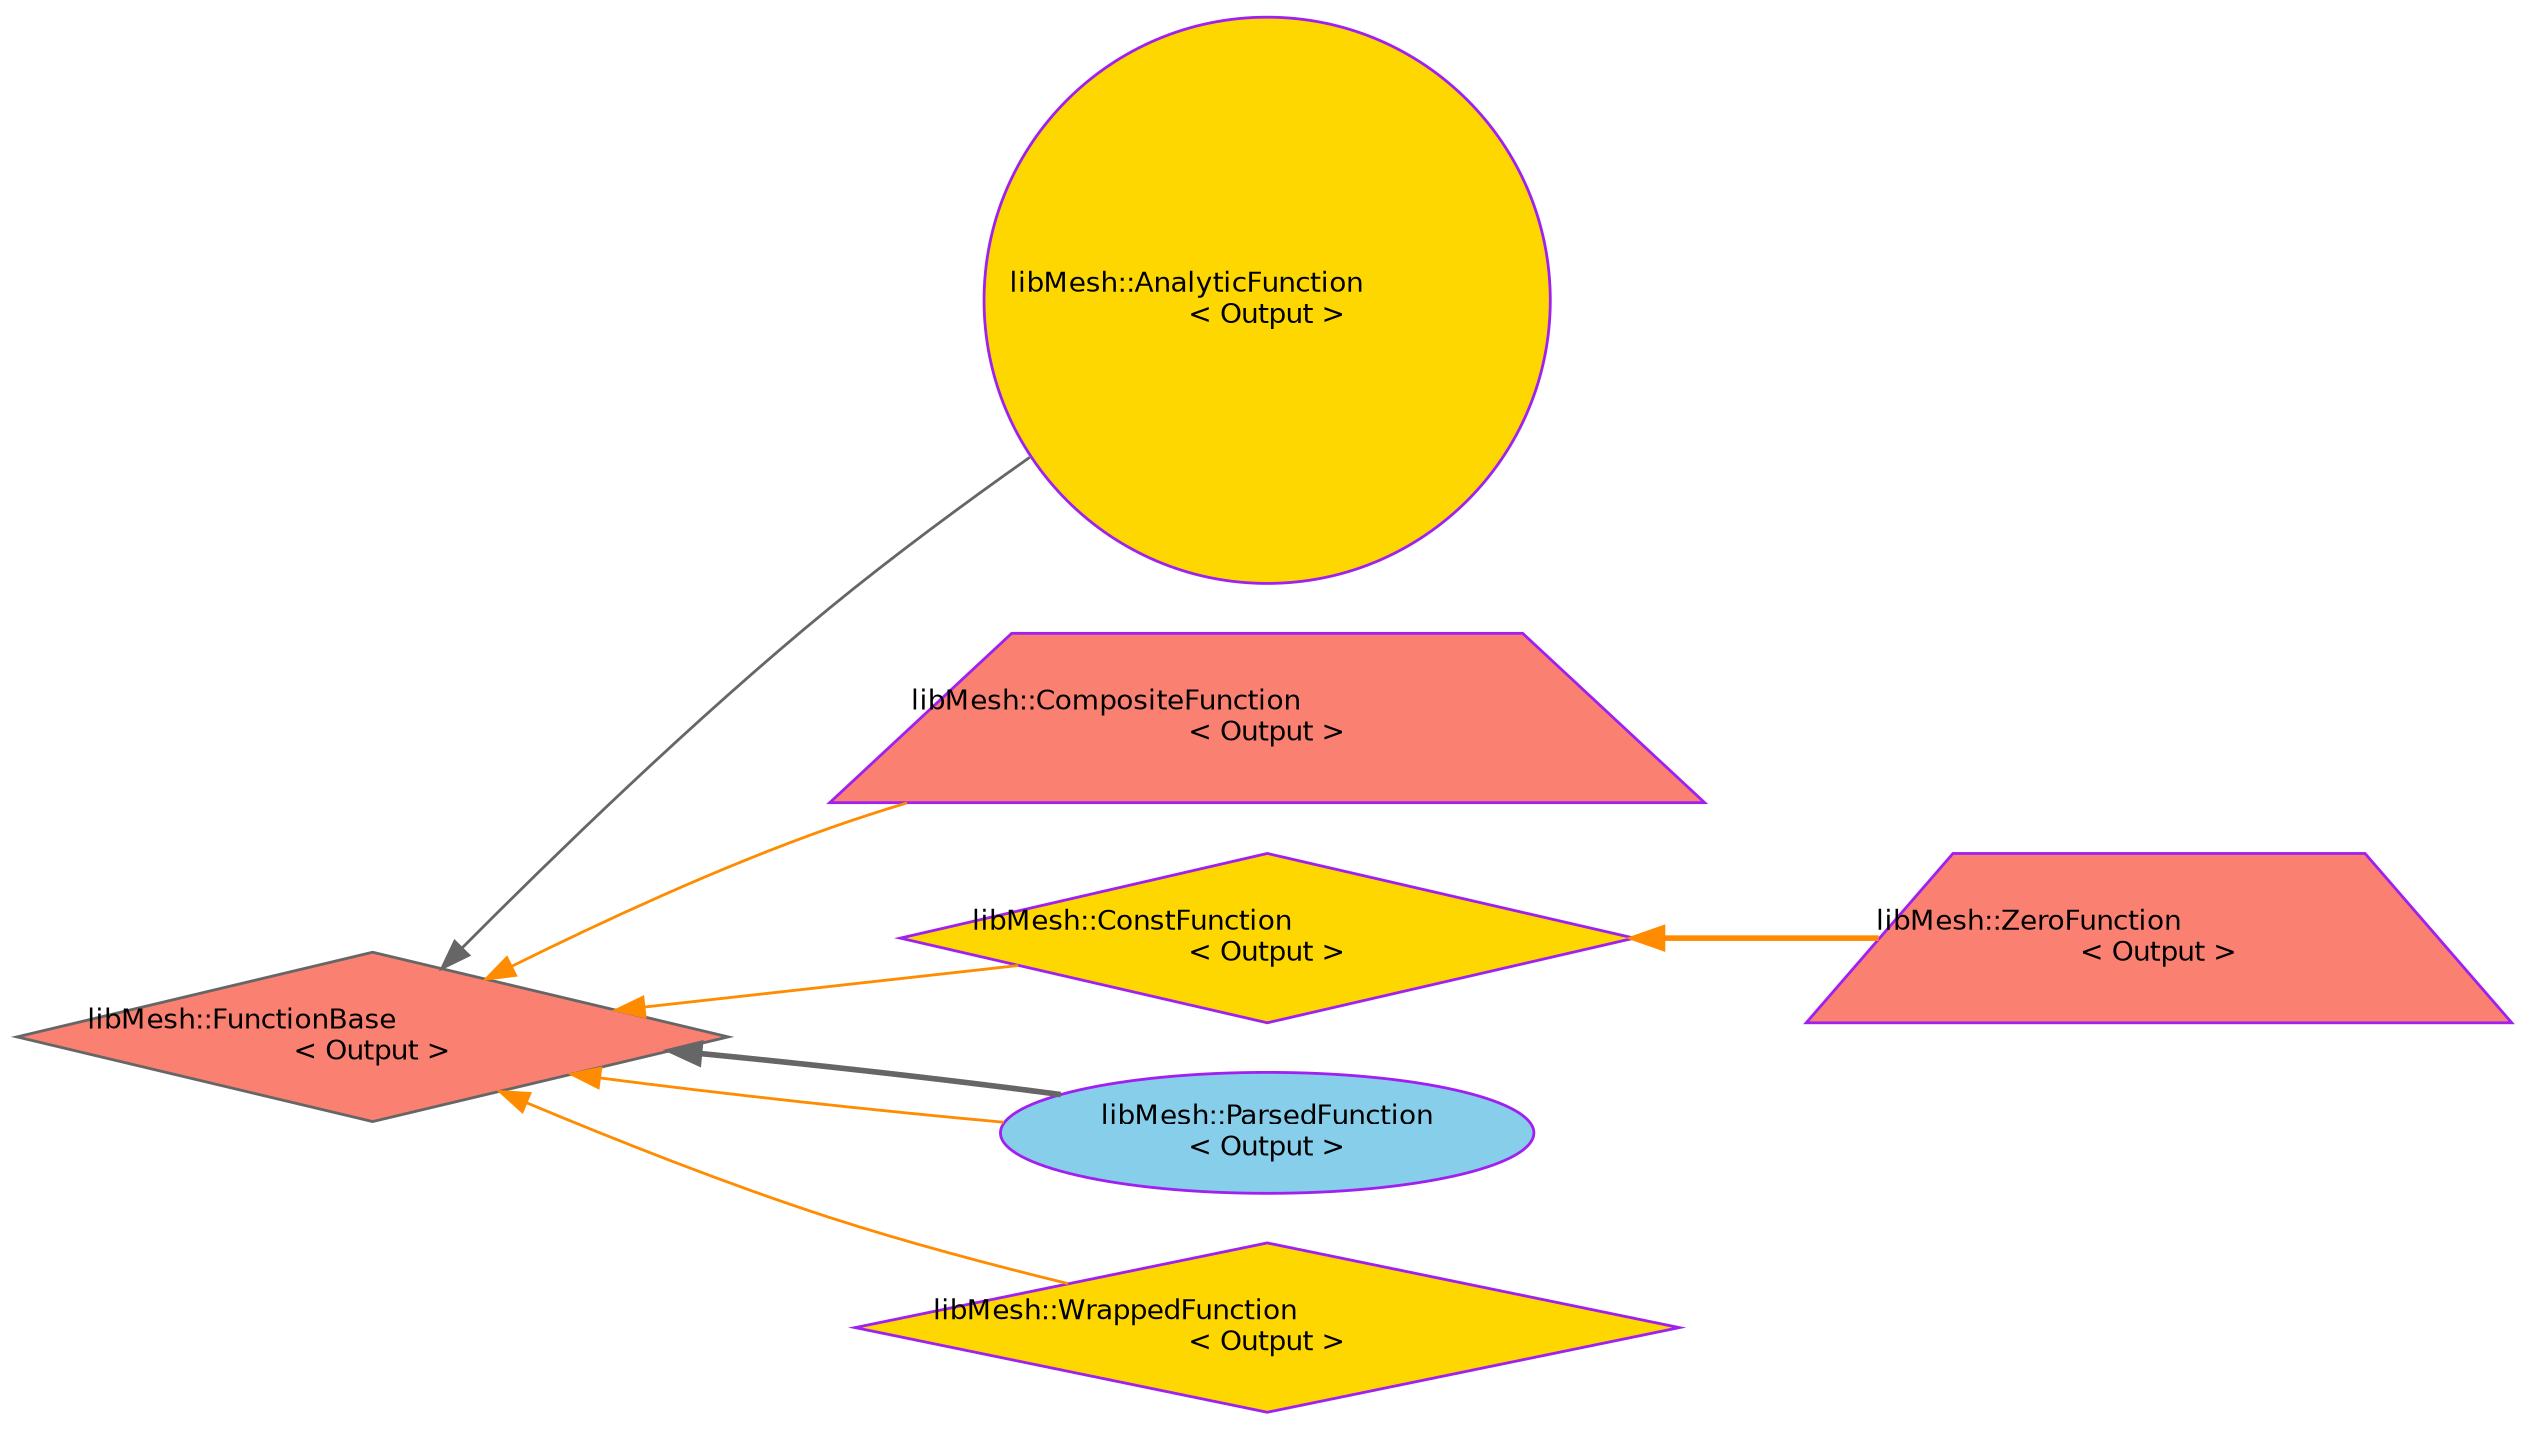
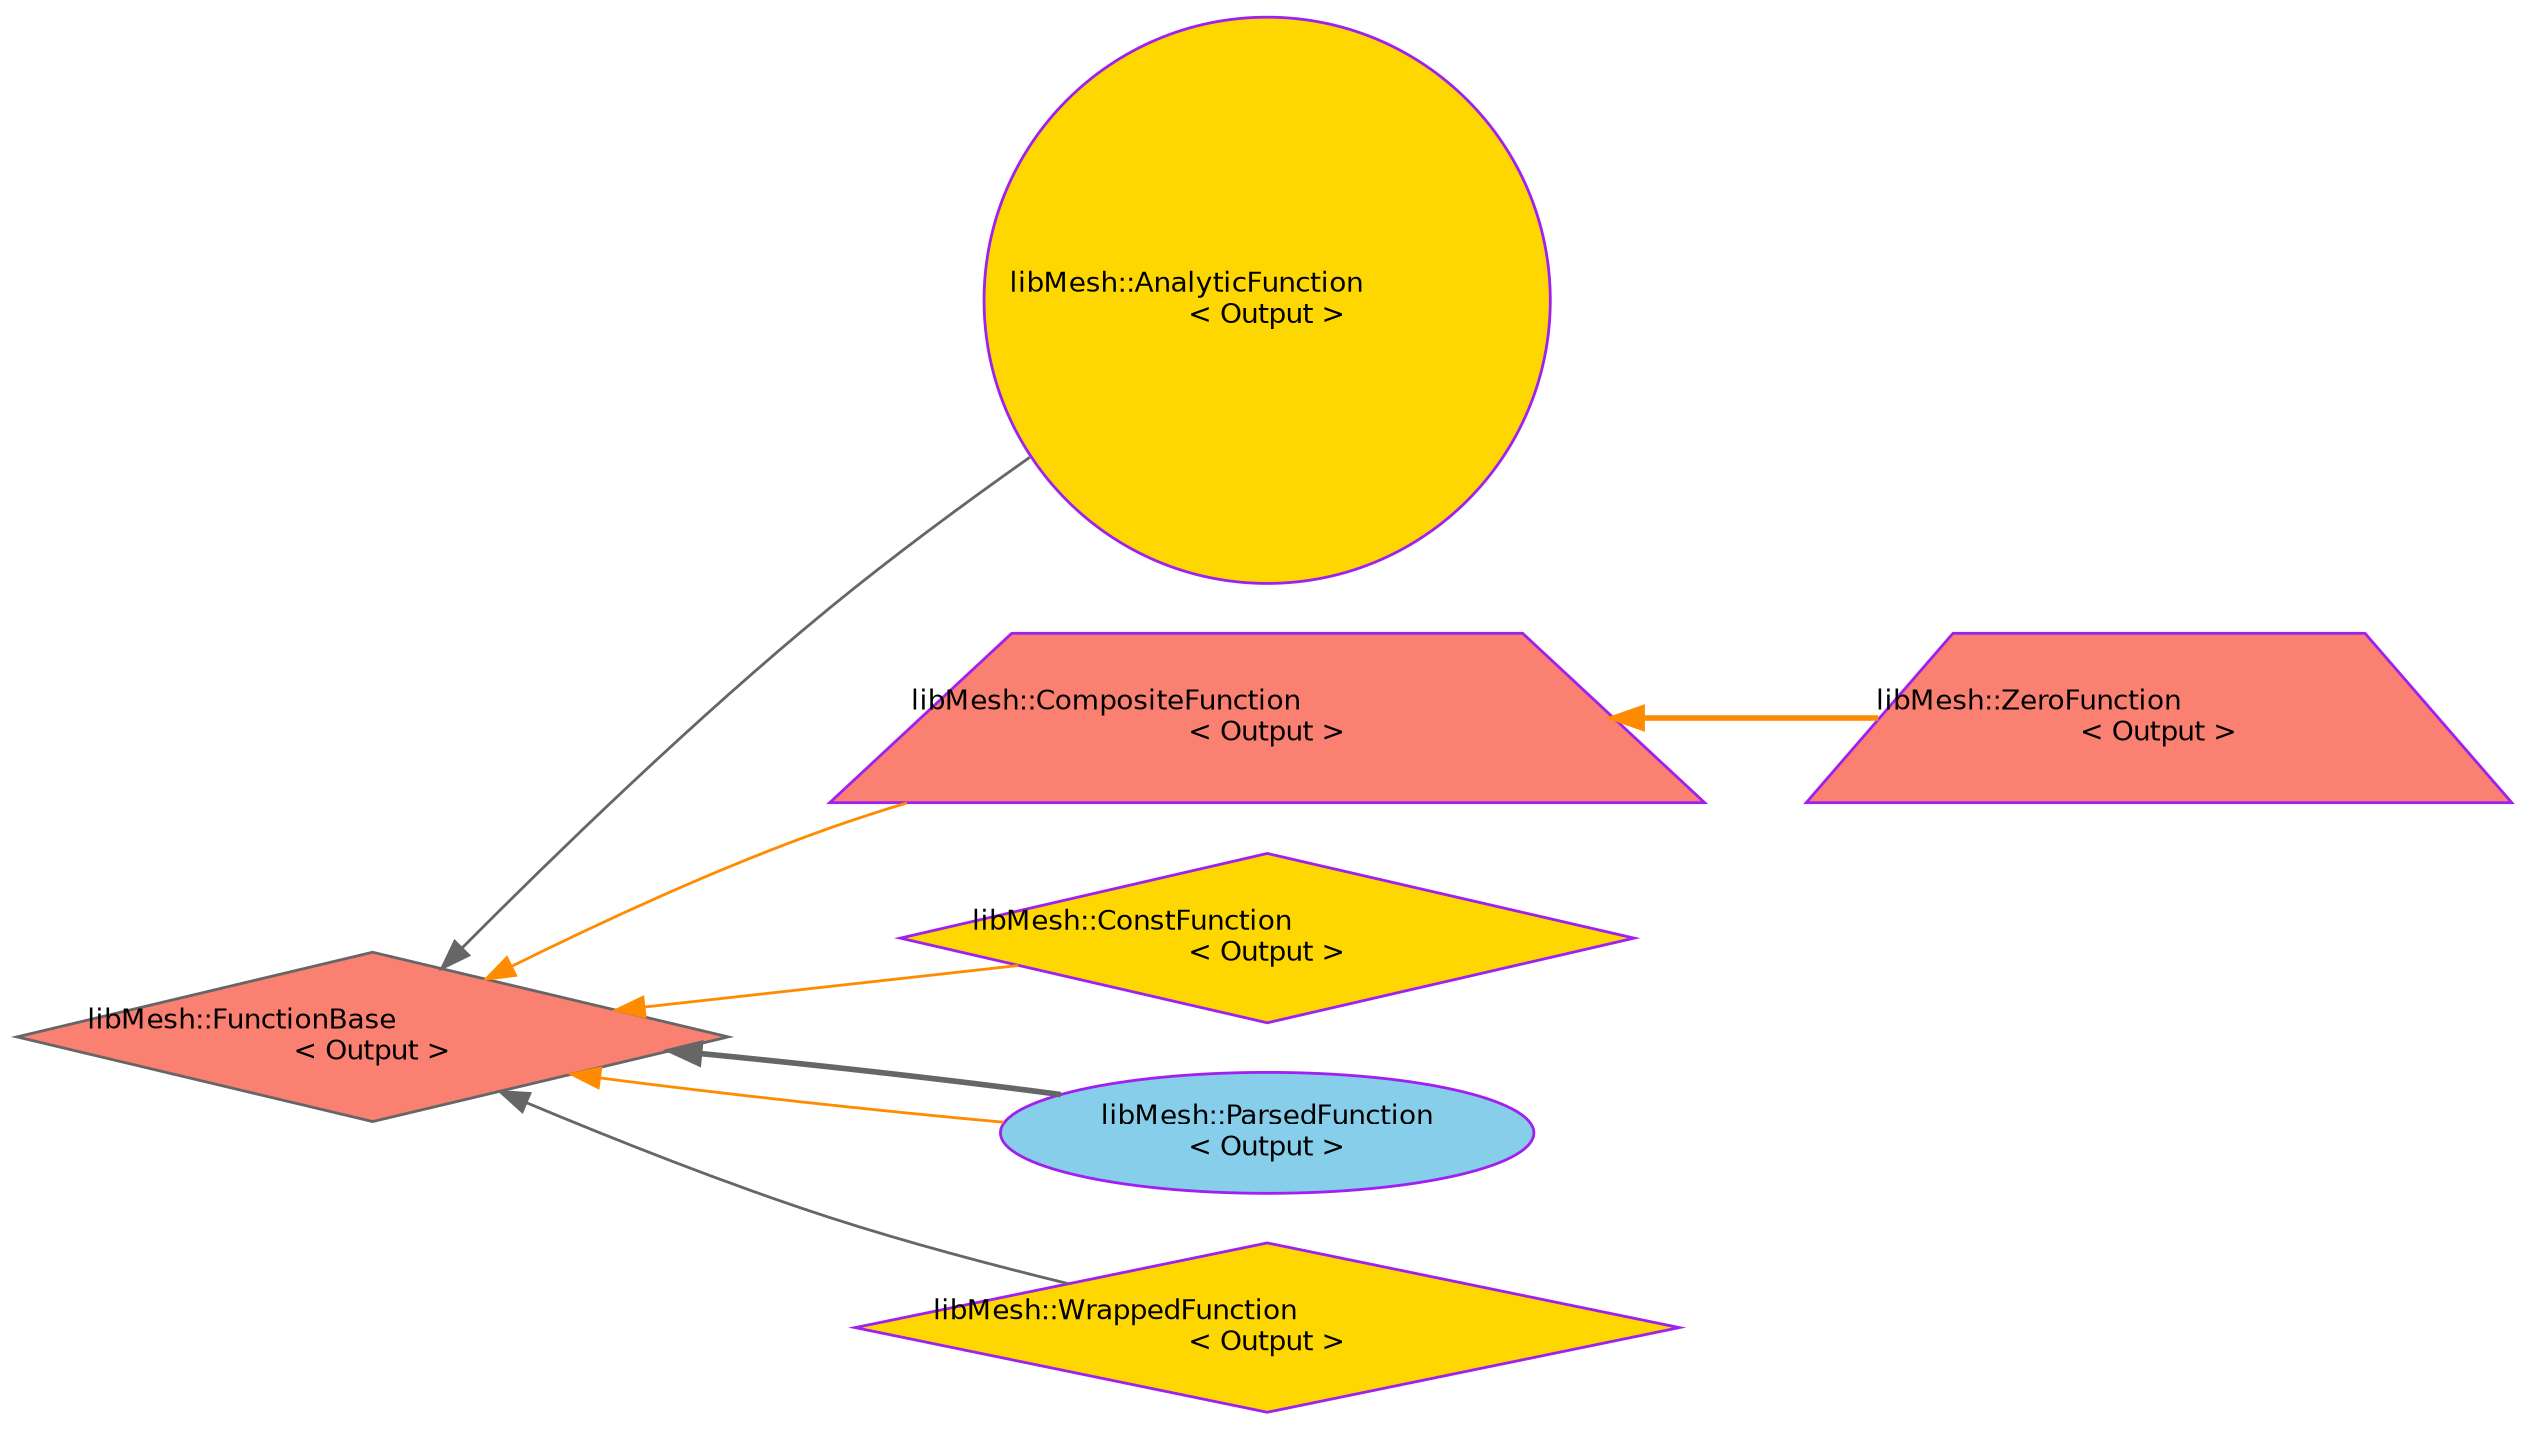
edge "libMesh::ZeroFunction < Output >" -> "libMesh::ConstFunction < Output >": now "libMesh::ZeroFunction < Output >" -> "libMesh::CompositeFunction < Output >"
edge "libMesh::WrappedFunction < Output >" -> "libMesh::FunctionBase < Output >": color darkorange -> gray40
